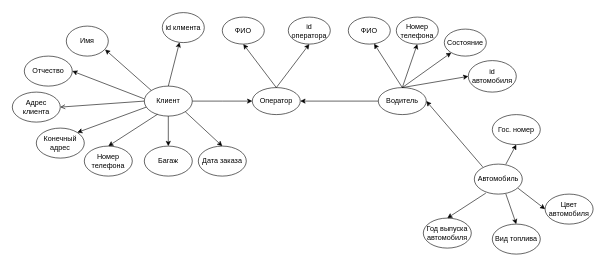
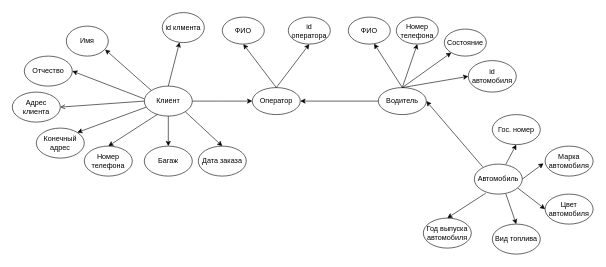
node "Марка автомобиля": added
edge "Автомобиль" -> "Марка автомобиля": added
